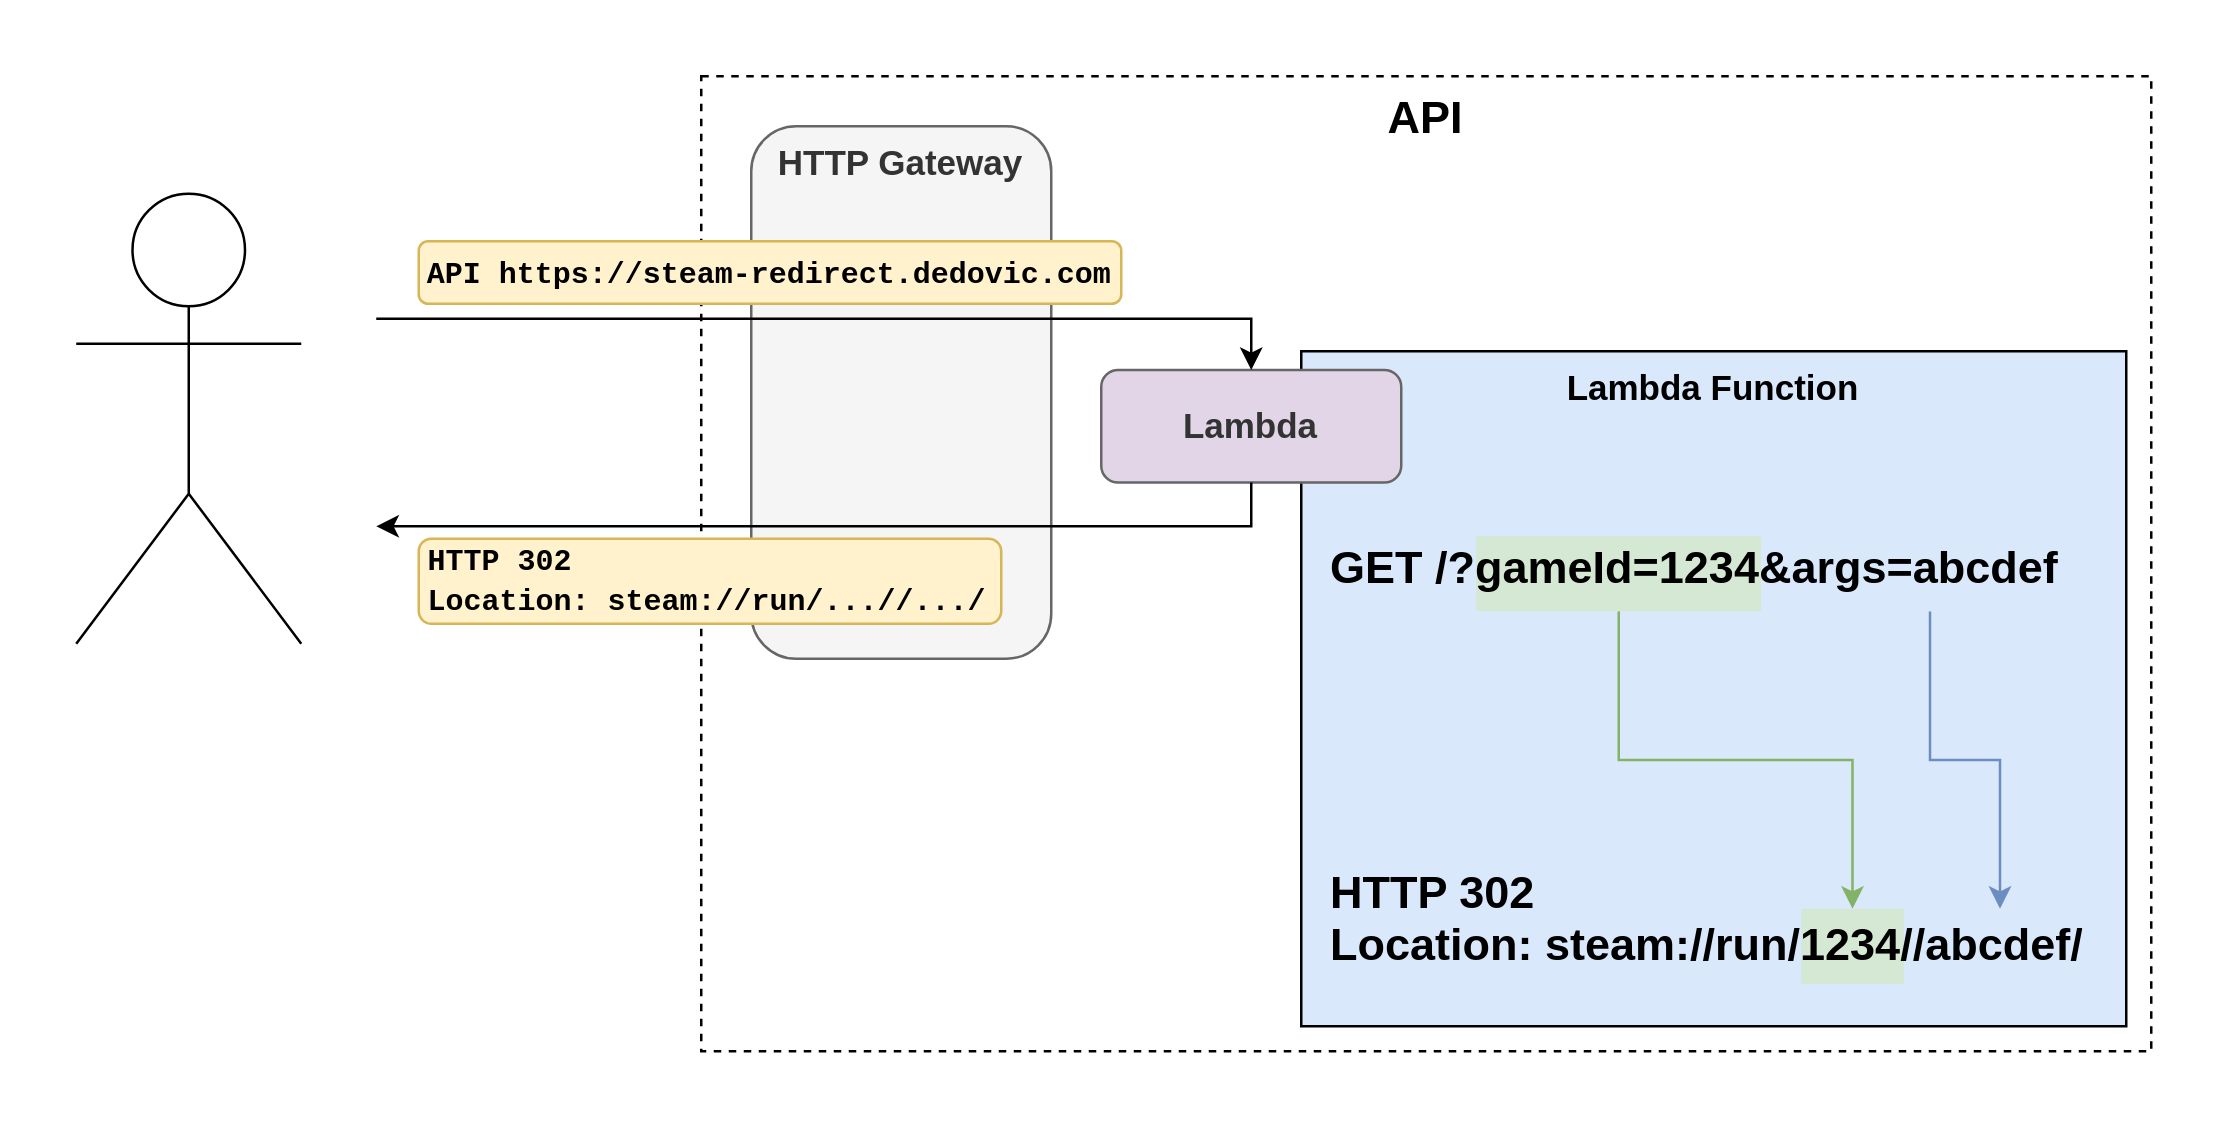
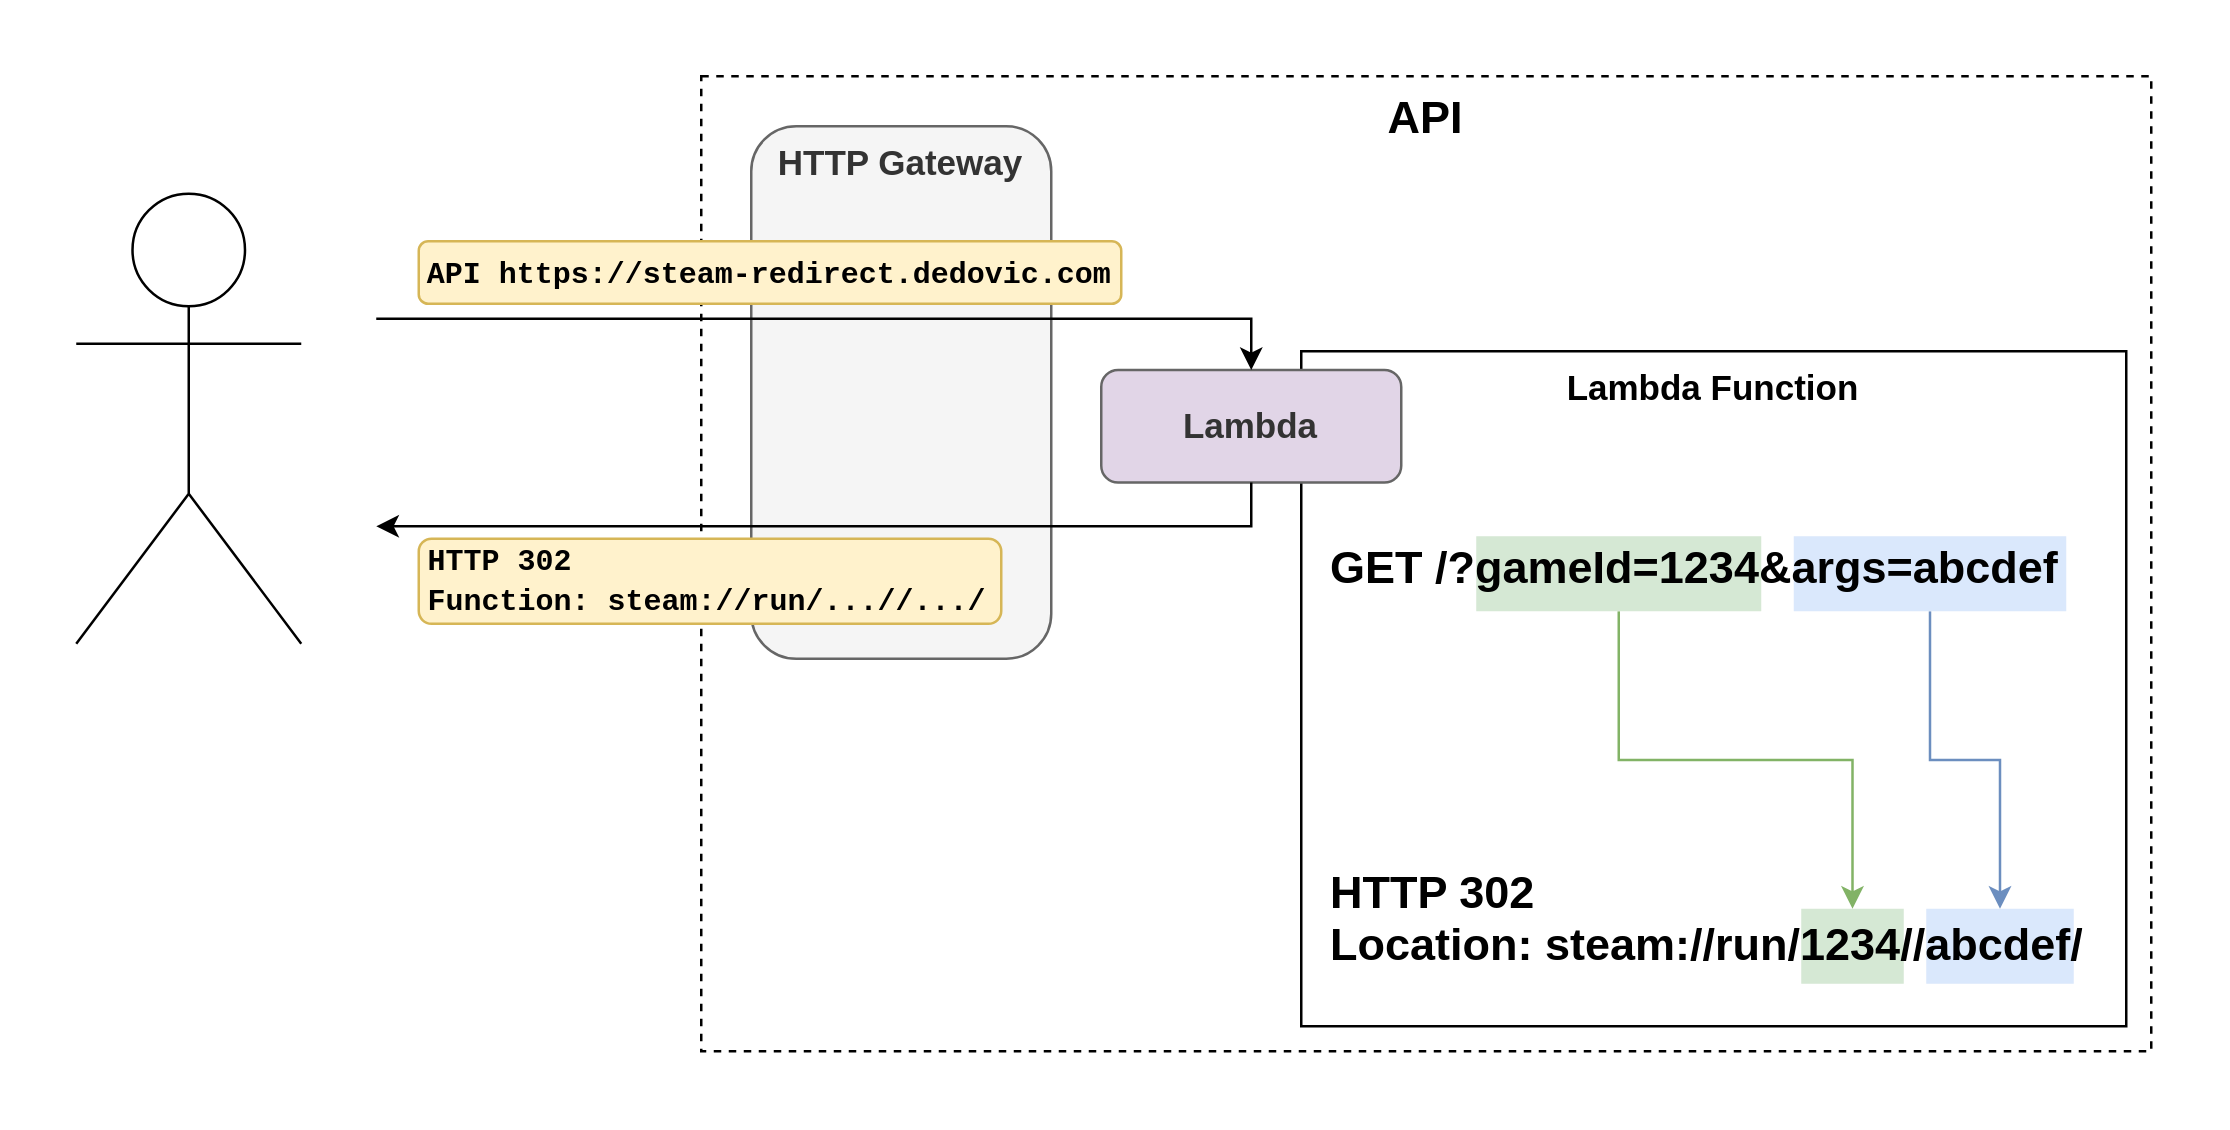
node "HTTP 302 Location: steam://run/...//.../": label "HTTP 302 Location: steam://run/...//.../" -> "HTTP 302 Function: steam://run/...//.../"
node "Lambda Function": fillcolor #dae8fc -> #ffffff
